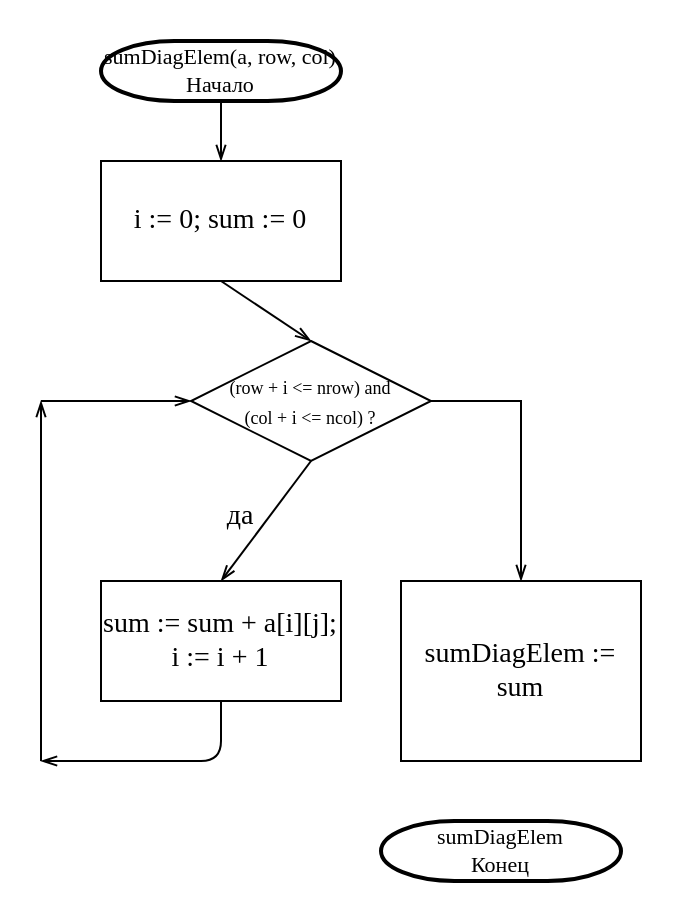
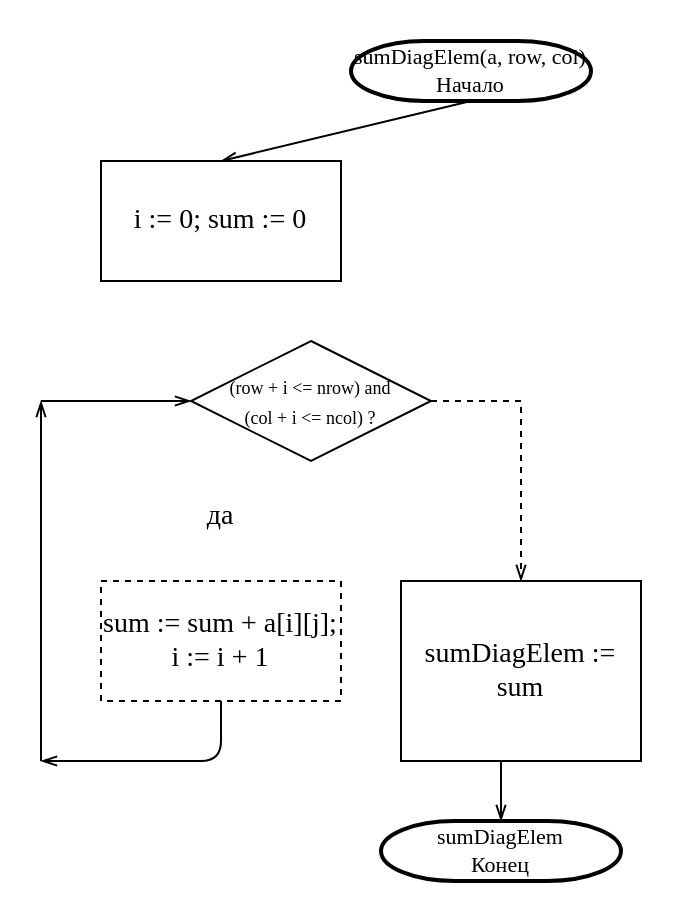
node "sumDiagElem(a, row, col) Начало": moved (221, 71) -> (471, 71)
edge "i := 0; sum := 0" -> "(row + i <= nrow) and (col + i <= ncol) ?": removed
edge "(row + i <= nrow) and (col + i <= ncol) ?" -> "sumDiagElem := sum": style solid -> dashed
node "да": moved (241, 517) -> (221, 517)
edge "(row + i <= nrow) and (col + i <= ncol) ?" -> "sum := sum + a[i][j]; i := i + 1": removed
node "sum := sum + a[i][j]; i := i + 1": style solid -> dashed
edge "sumDiagElem := sum" -> "sumDiagElem Конец": added
